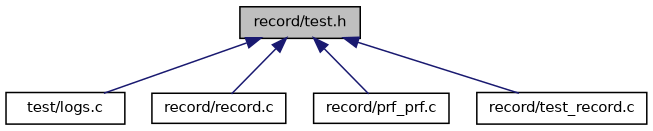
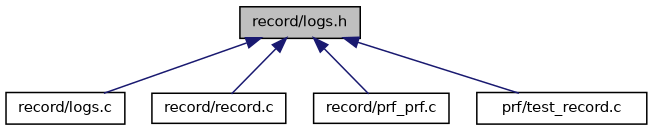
node "record/test.h": label "record/test.h" -> "record/logs.h"
node "test/logs.c": label "test/logs.c" -> "record/logs.c"
node "record/test_record.c": label "record/test_record.c" -> "prf/test_record.c"
